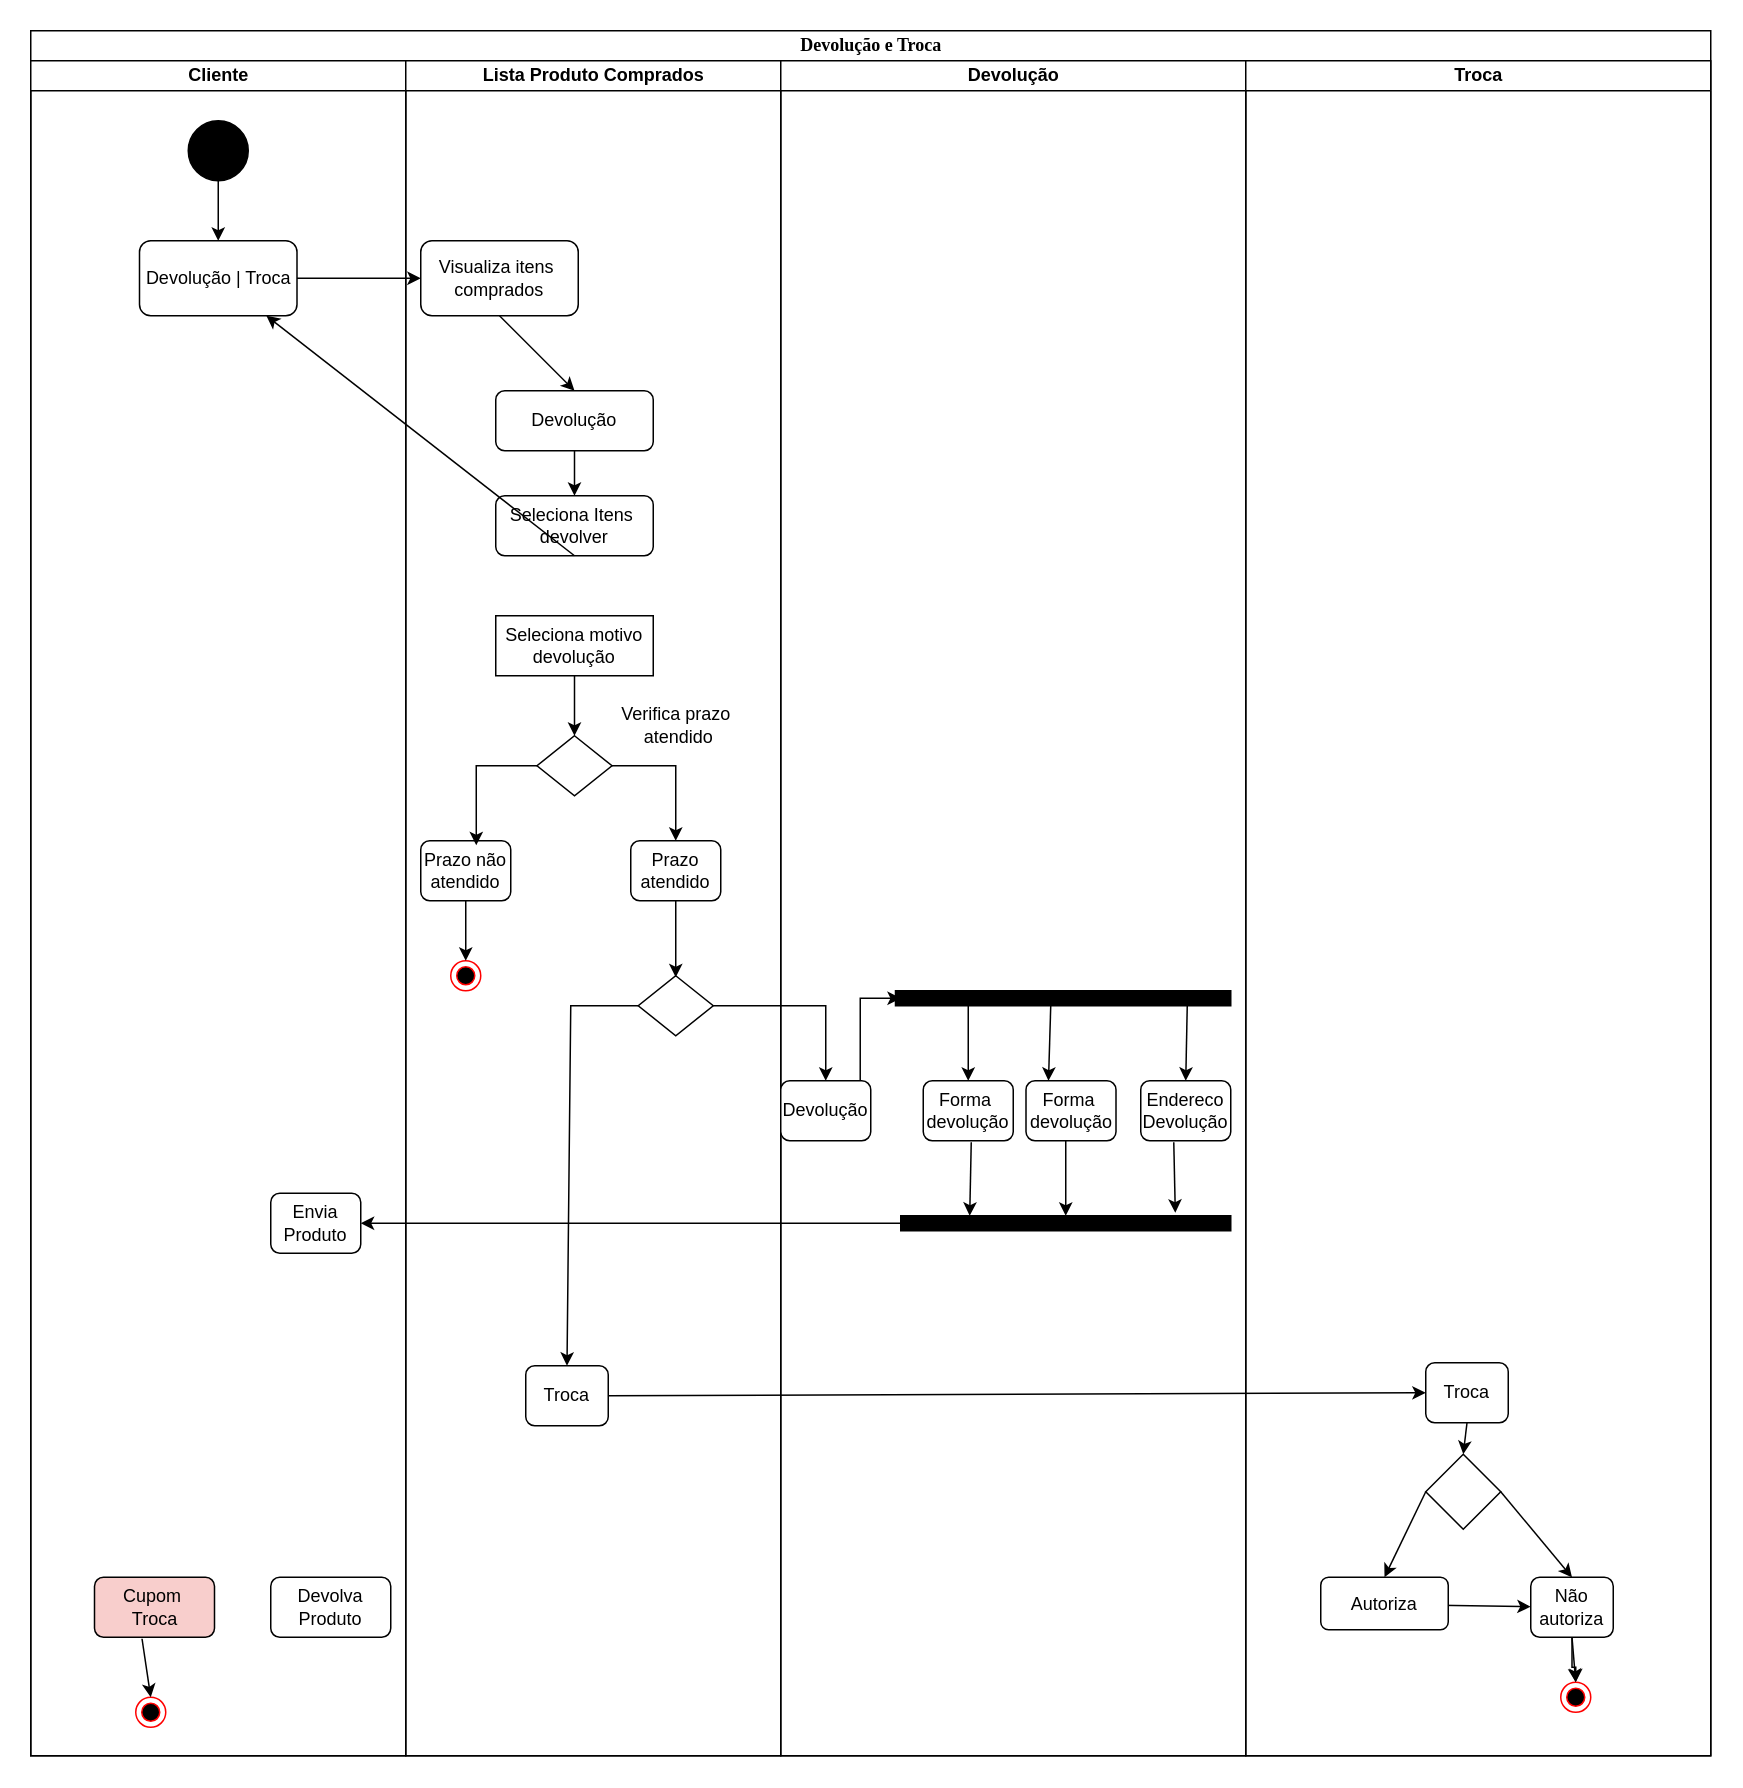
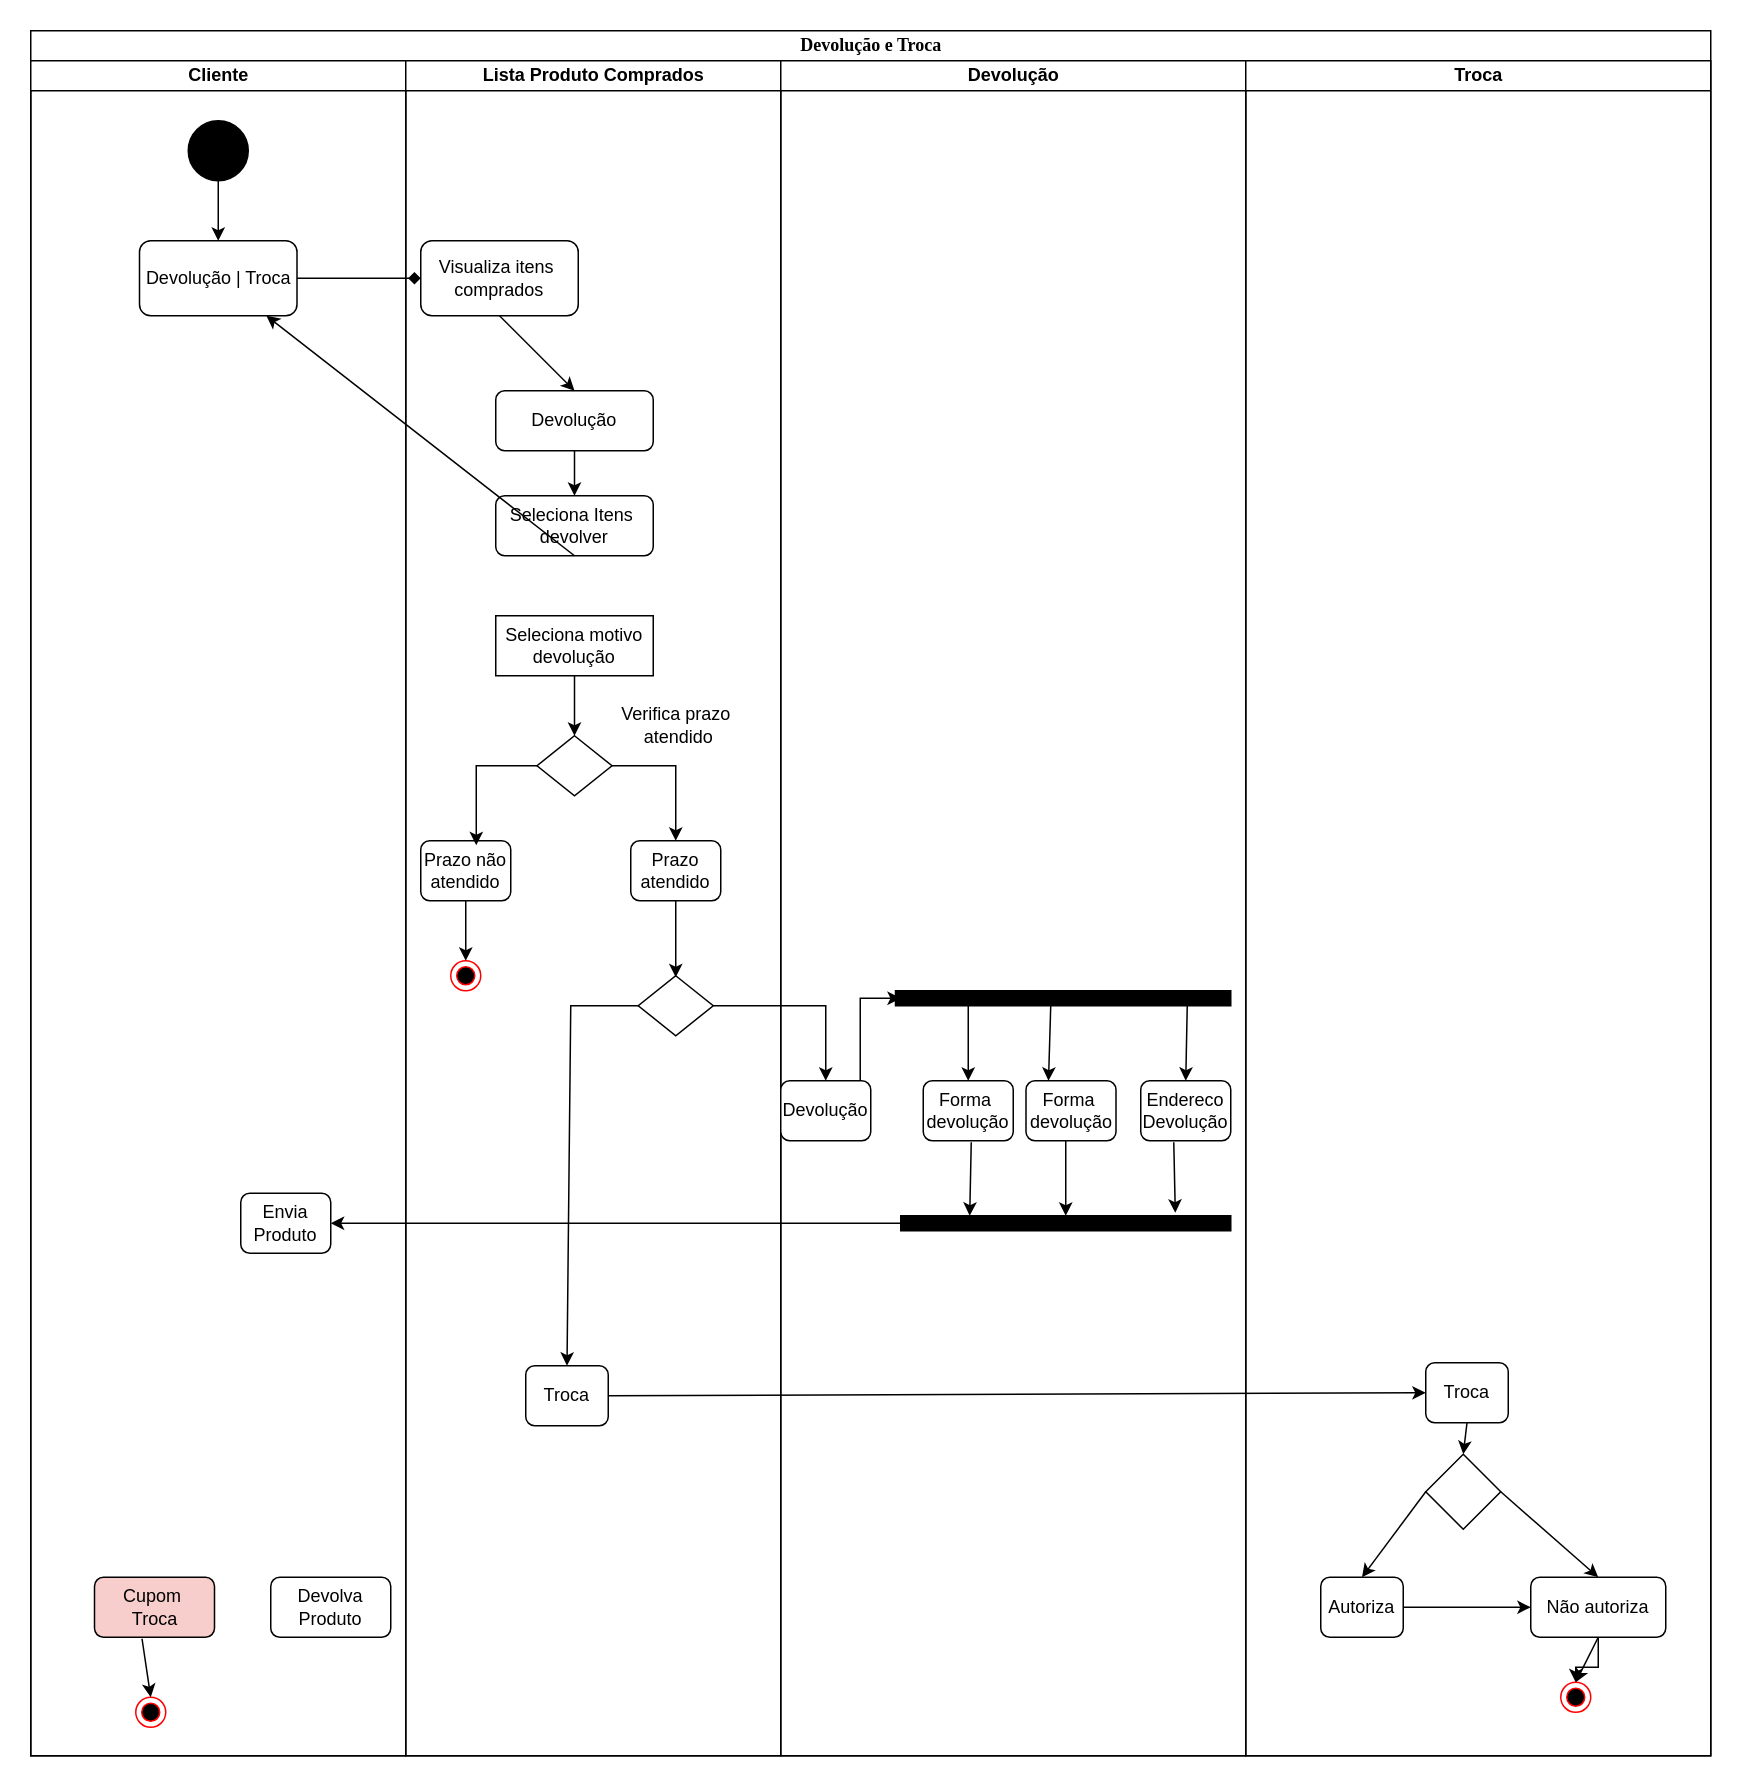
edge "Devolução | Troca" -> "Visualiza itens comprados": arrowhead classic -> diamond
node "Envia Produto": moved (316, 1223) -> (286, 1223)
node "Autoriza": size 128x53 -> 83x60
node "Não autoriza": size 83x60 -> 135x60
